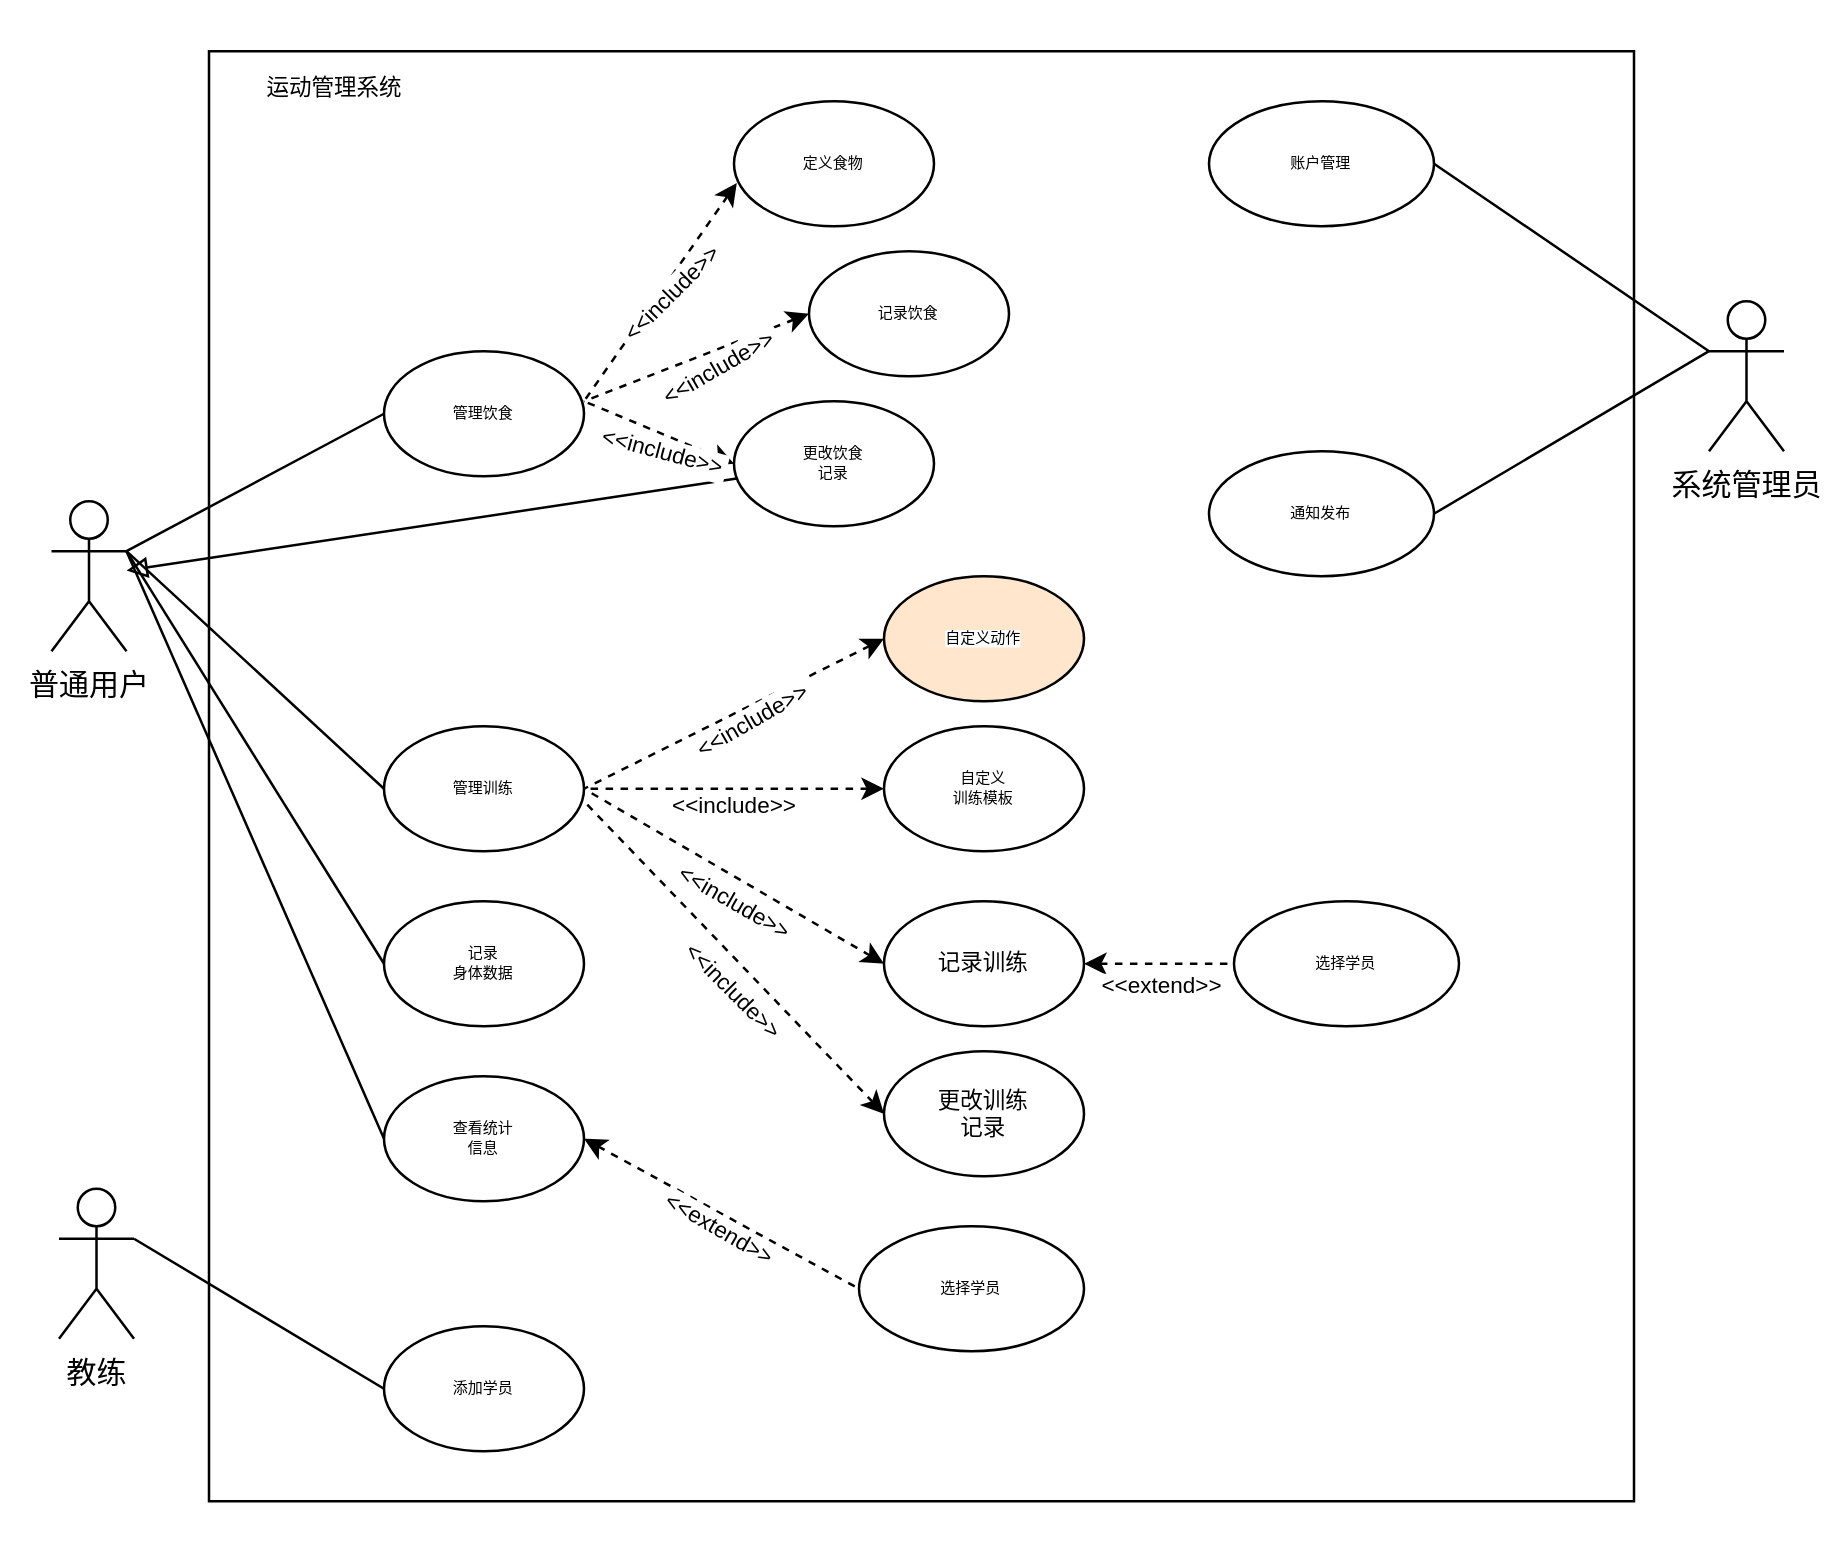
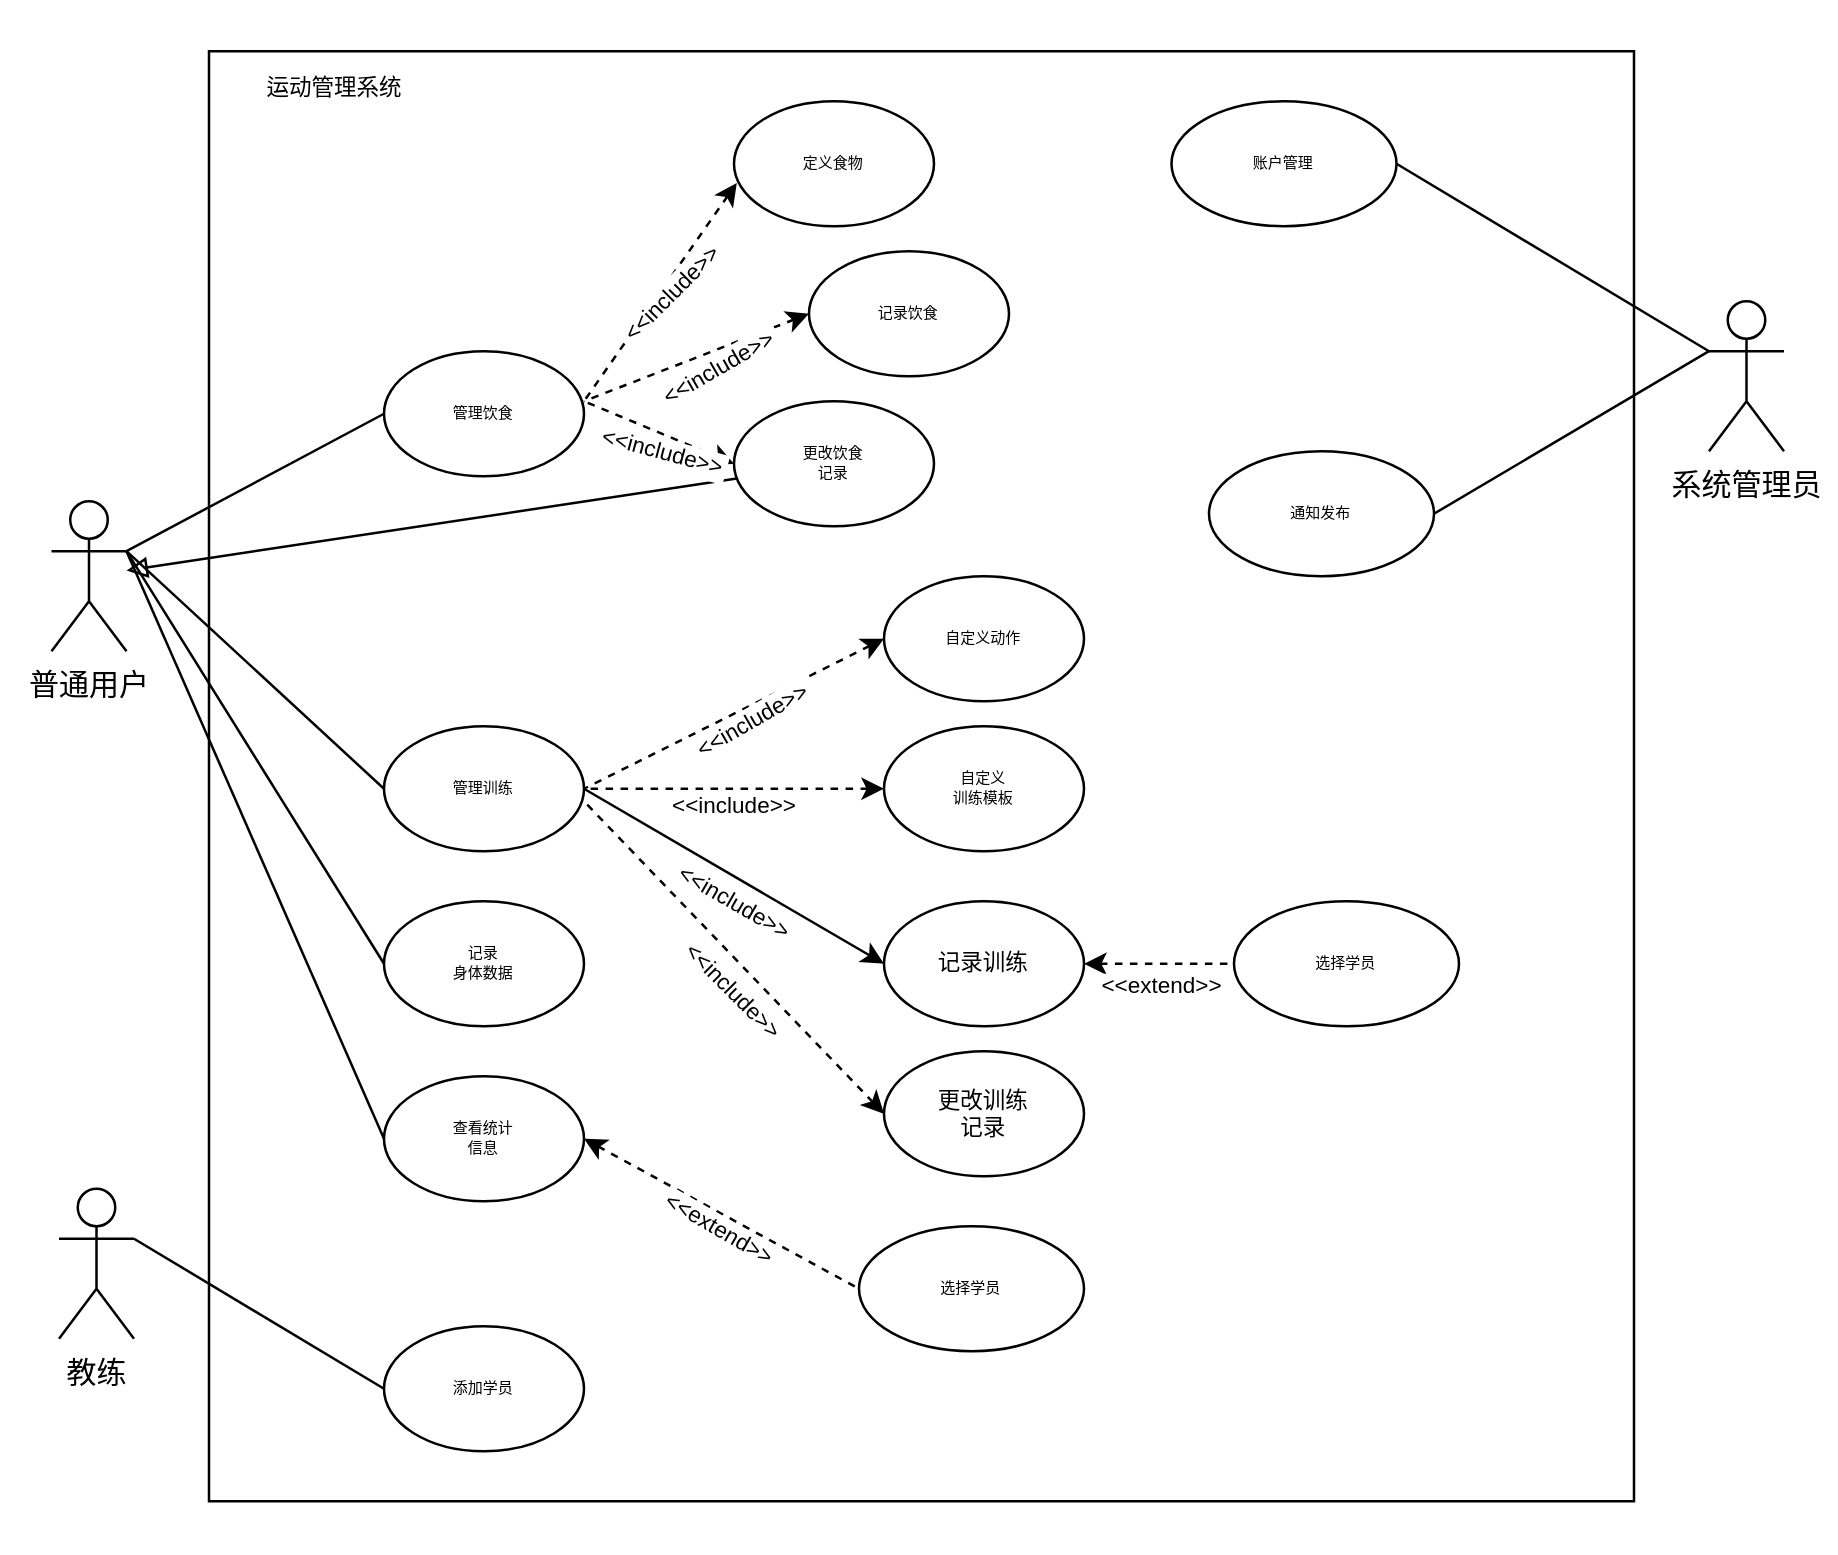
node "账户管理": moved (1321, 164) -> (1284, 164)
node "自定义动作": fillcolor #ffe6cc -> #ffffff
edge "管理训练" -> "记录训练": style dashed -> solid
